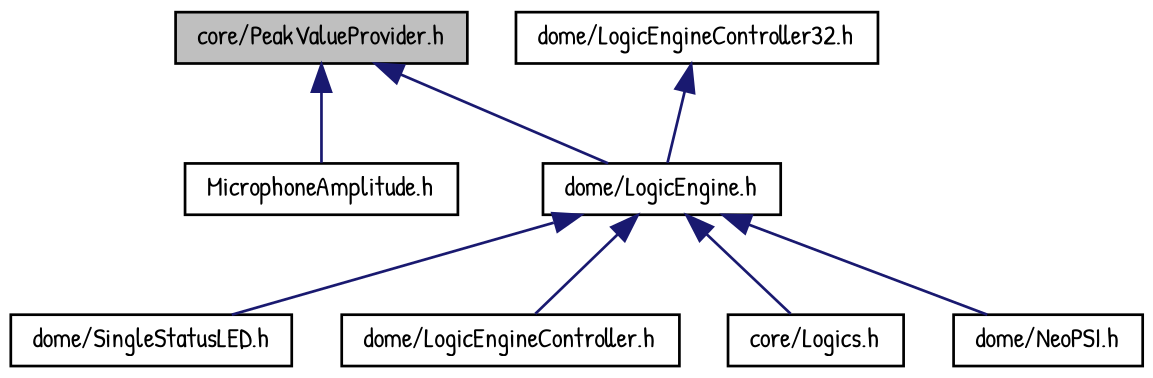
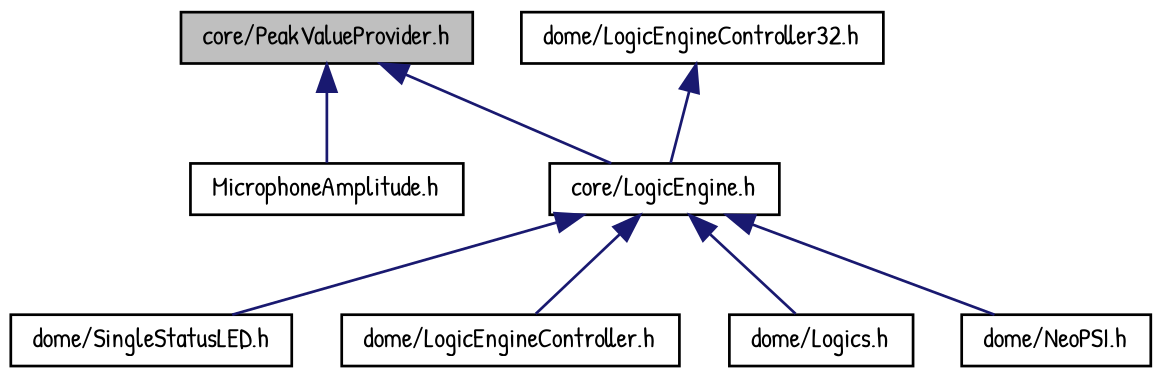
node "dome/LogicEngine.h": label "dome/LogicEngine.h" -> "core/LogicEngine.h"
node "core/Logics.h": label "core/Logics.h" -> "dome/Logics.h"
